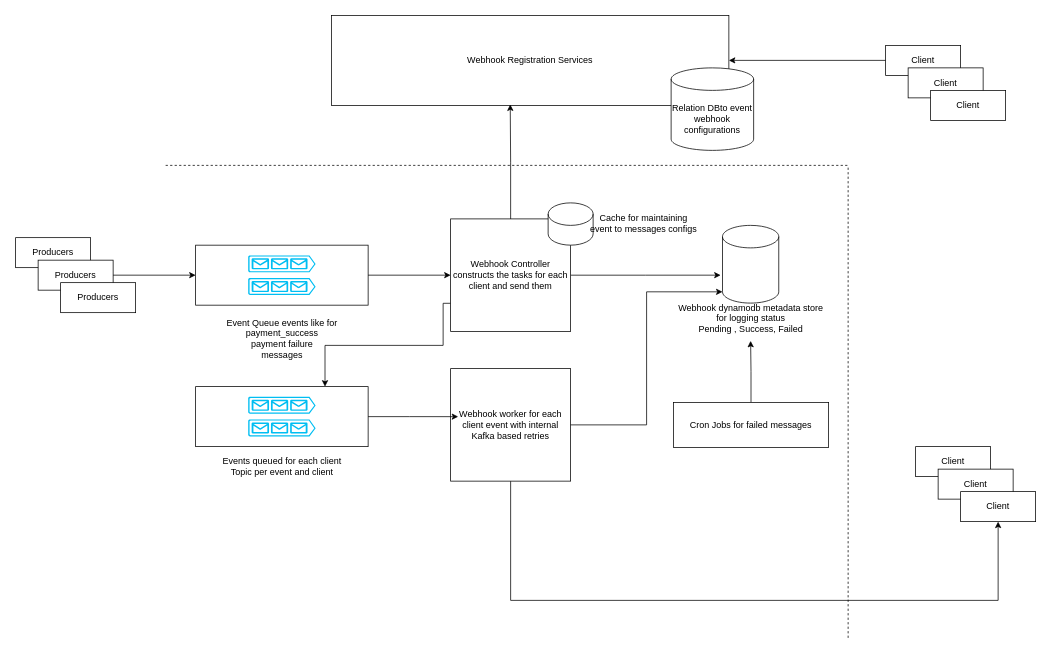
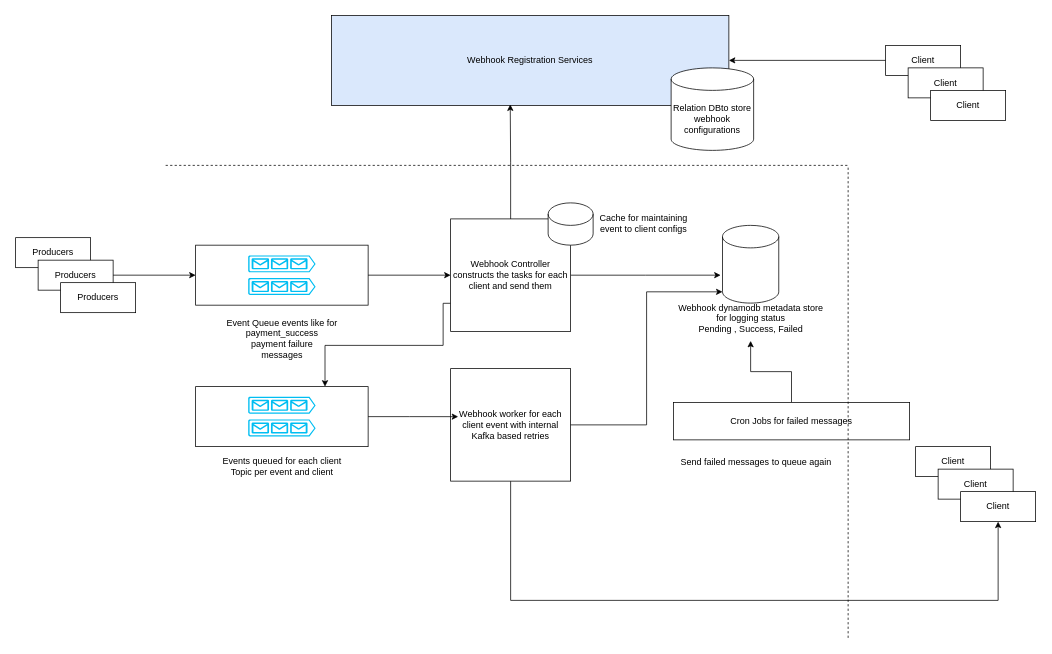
node "Webhook Registration Services": fillcolor #ffffff -> #dae8fc
node "Relation DBto event webhook configurations": label "Relation DBto event webhook configurations" -> "Relation DBto store webhook configurations"
node "Cache for maintaining event to messages configs": label "Cache for maintaining event to messages configs" -> "Cache for maintaining event to client configs"
node "Cron Jobs for failed messages": size 155x45 -> 236x38
node "Send failed messages to queue again": added
